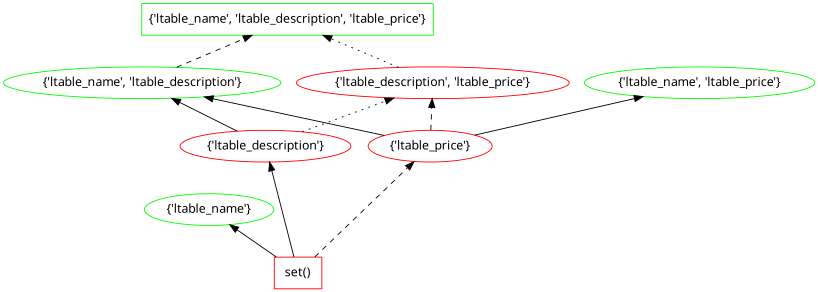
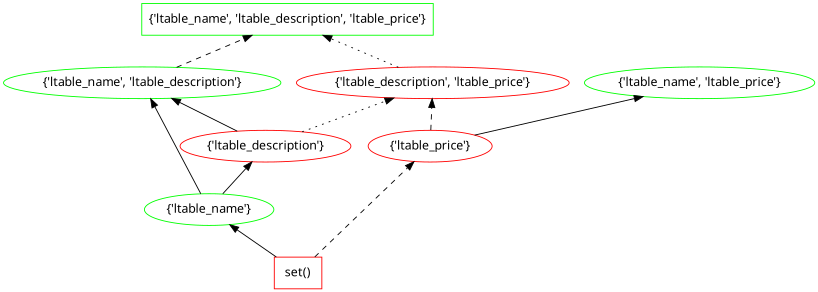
edge "{'ltable_price'}" -> "{'ltable_name', 'ltable_description'}": now "{'ltable_name'}" -> "{'ltable_name', 'ltable_description'}"
edge "set()" -> "{'ltable_description'}": now "{'ltable_name'}" -> "{'ltable_description'}"
